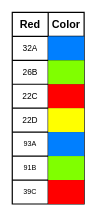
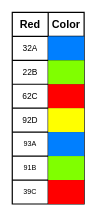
node "26B": label "26B" -> "22B"
node "22C": label "22C" -> "62C"
node "22D": label "22D" -> "92D"
